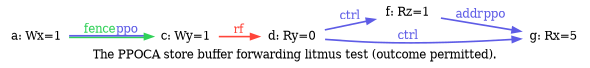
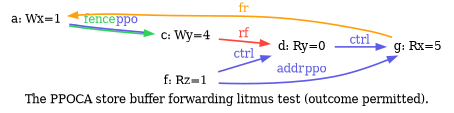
edge "g: Rx=5" -> "a: Wx=1": added, label "fr"
edge "d: Ry=0" -> "f: Rz=1": reversed
node "c: Wy=1": label "c: Wy=1" -> "c: Wy=4"
